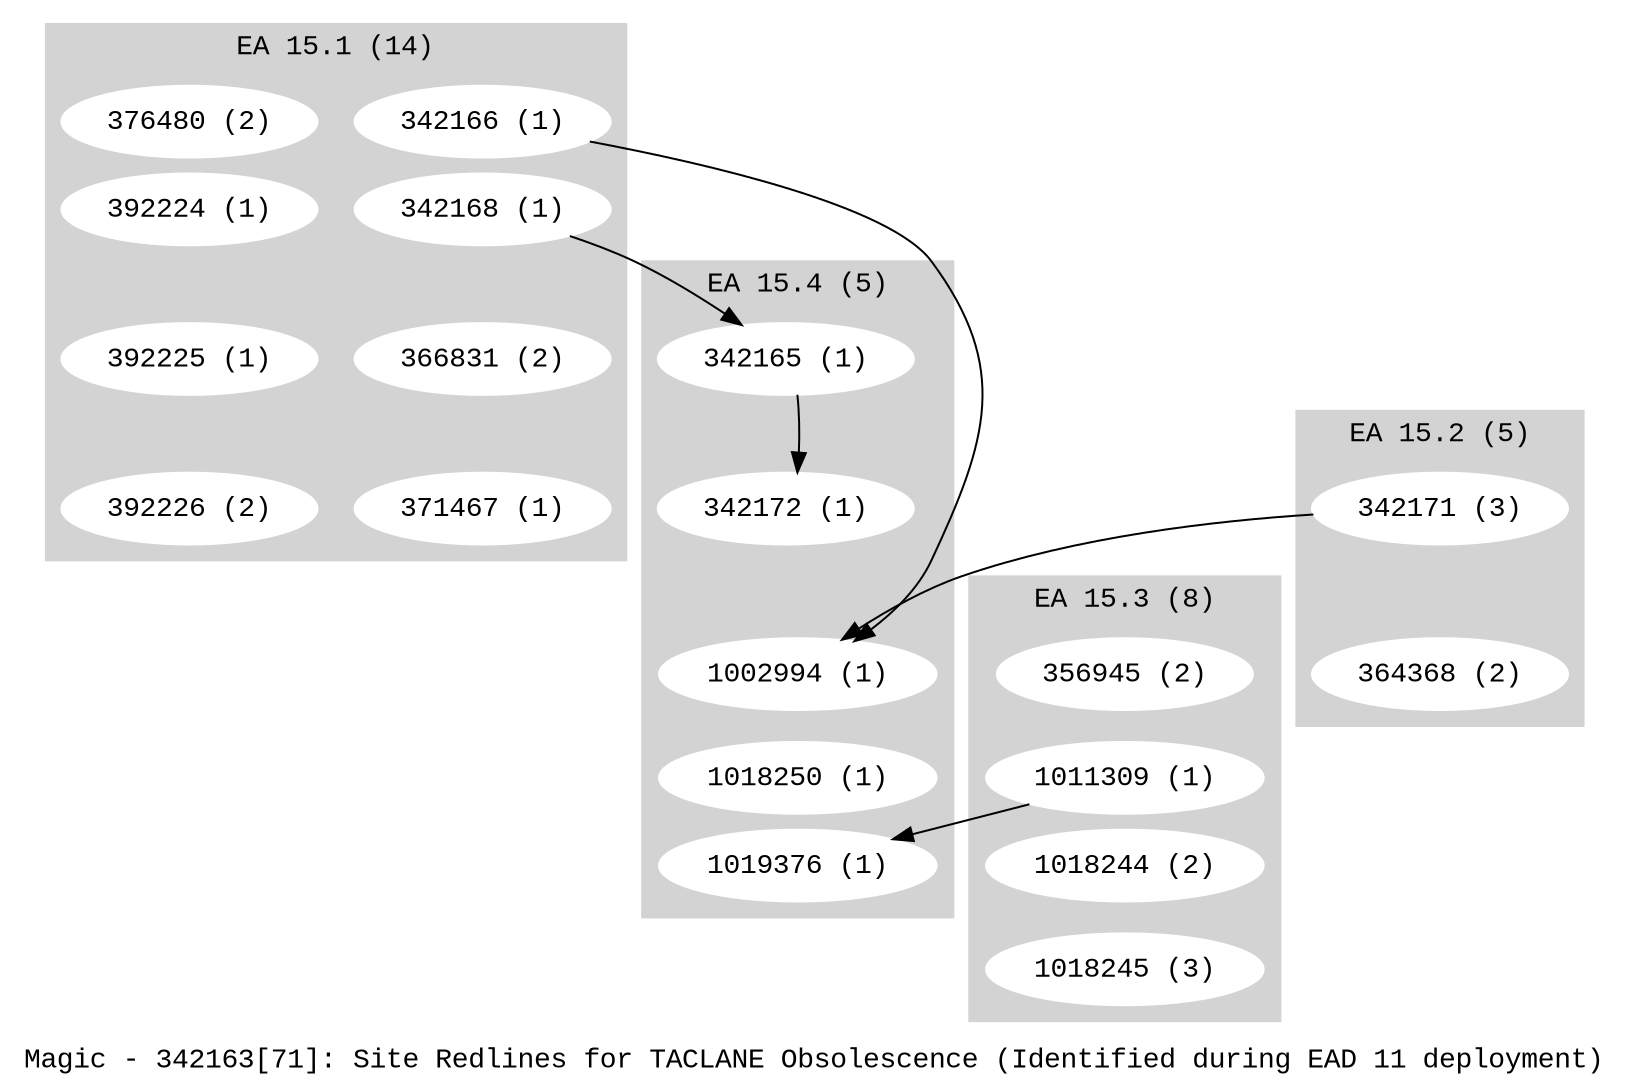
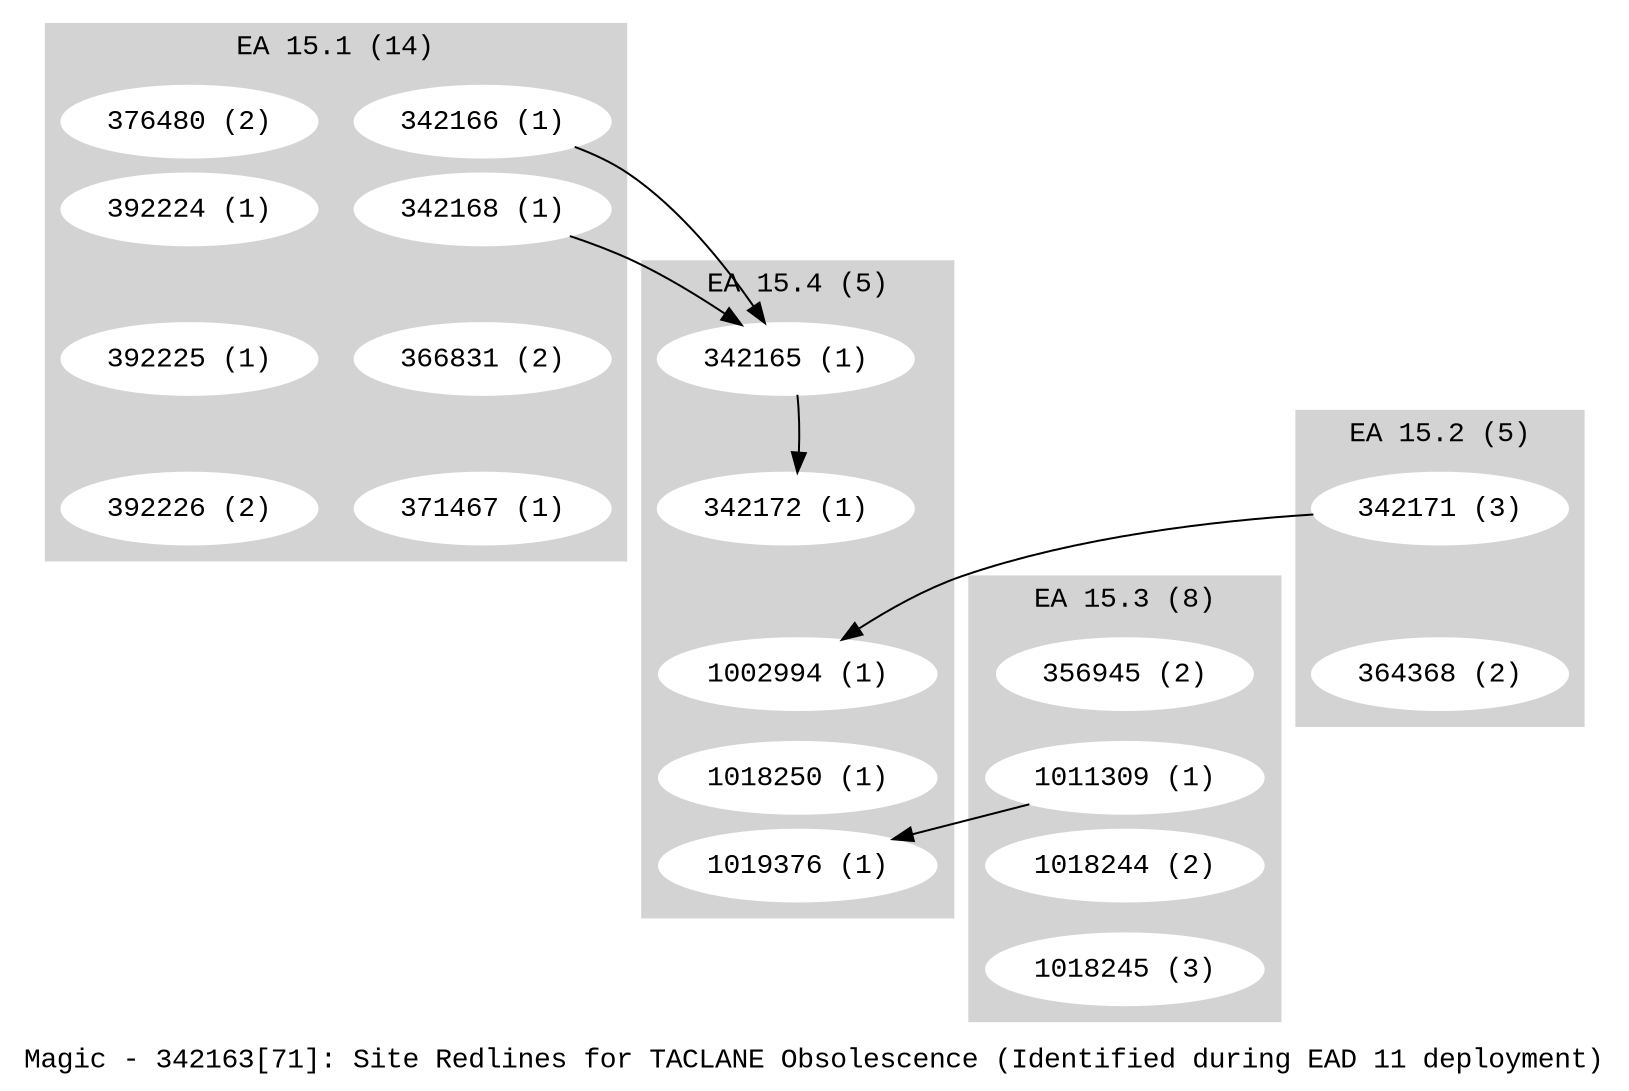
edge "342166 (1)" -> "1002994 (1)": now "342166 (1)" -> "342165 (1)"
